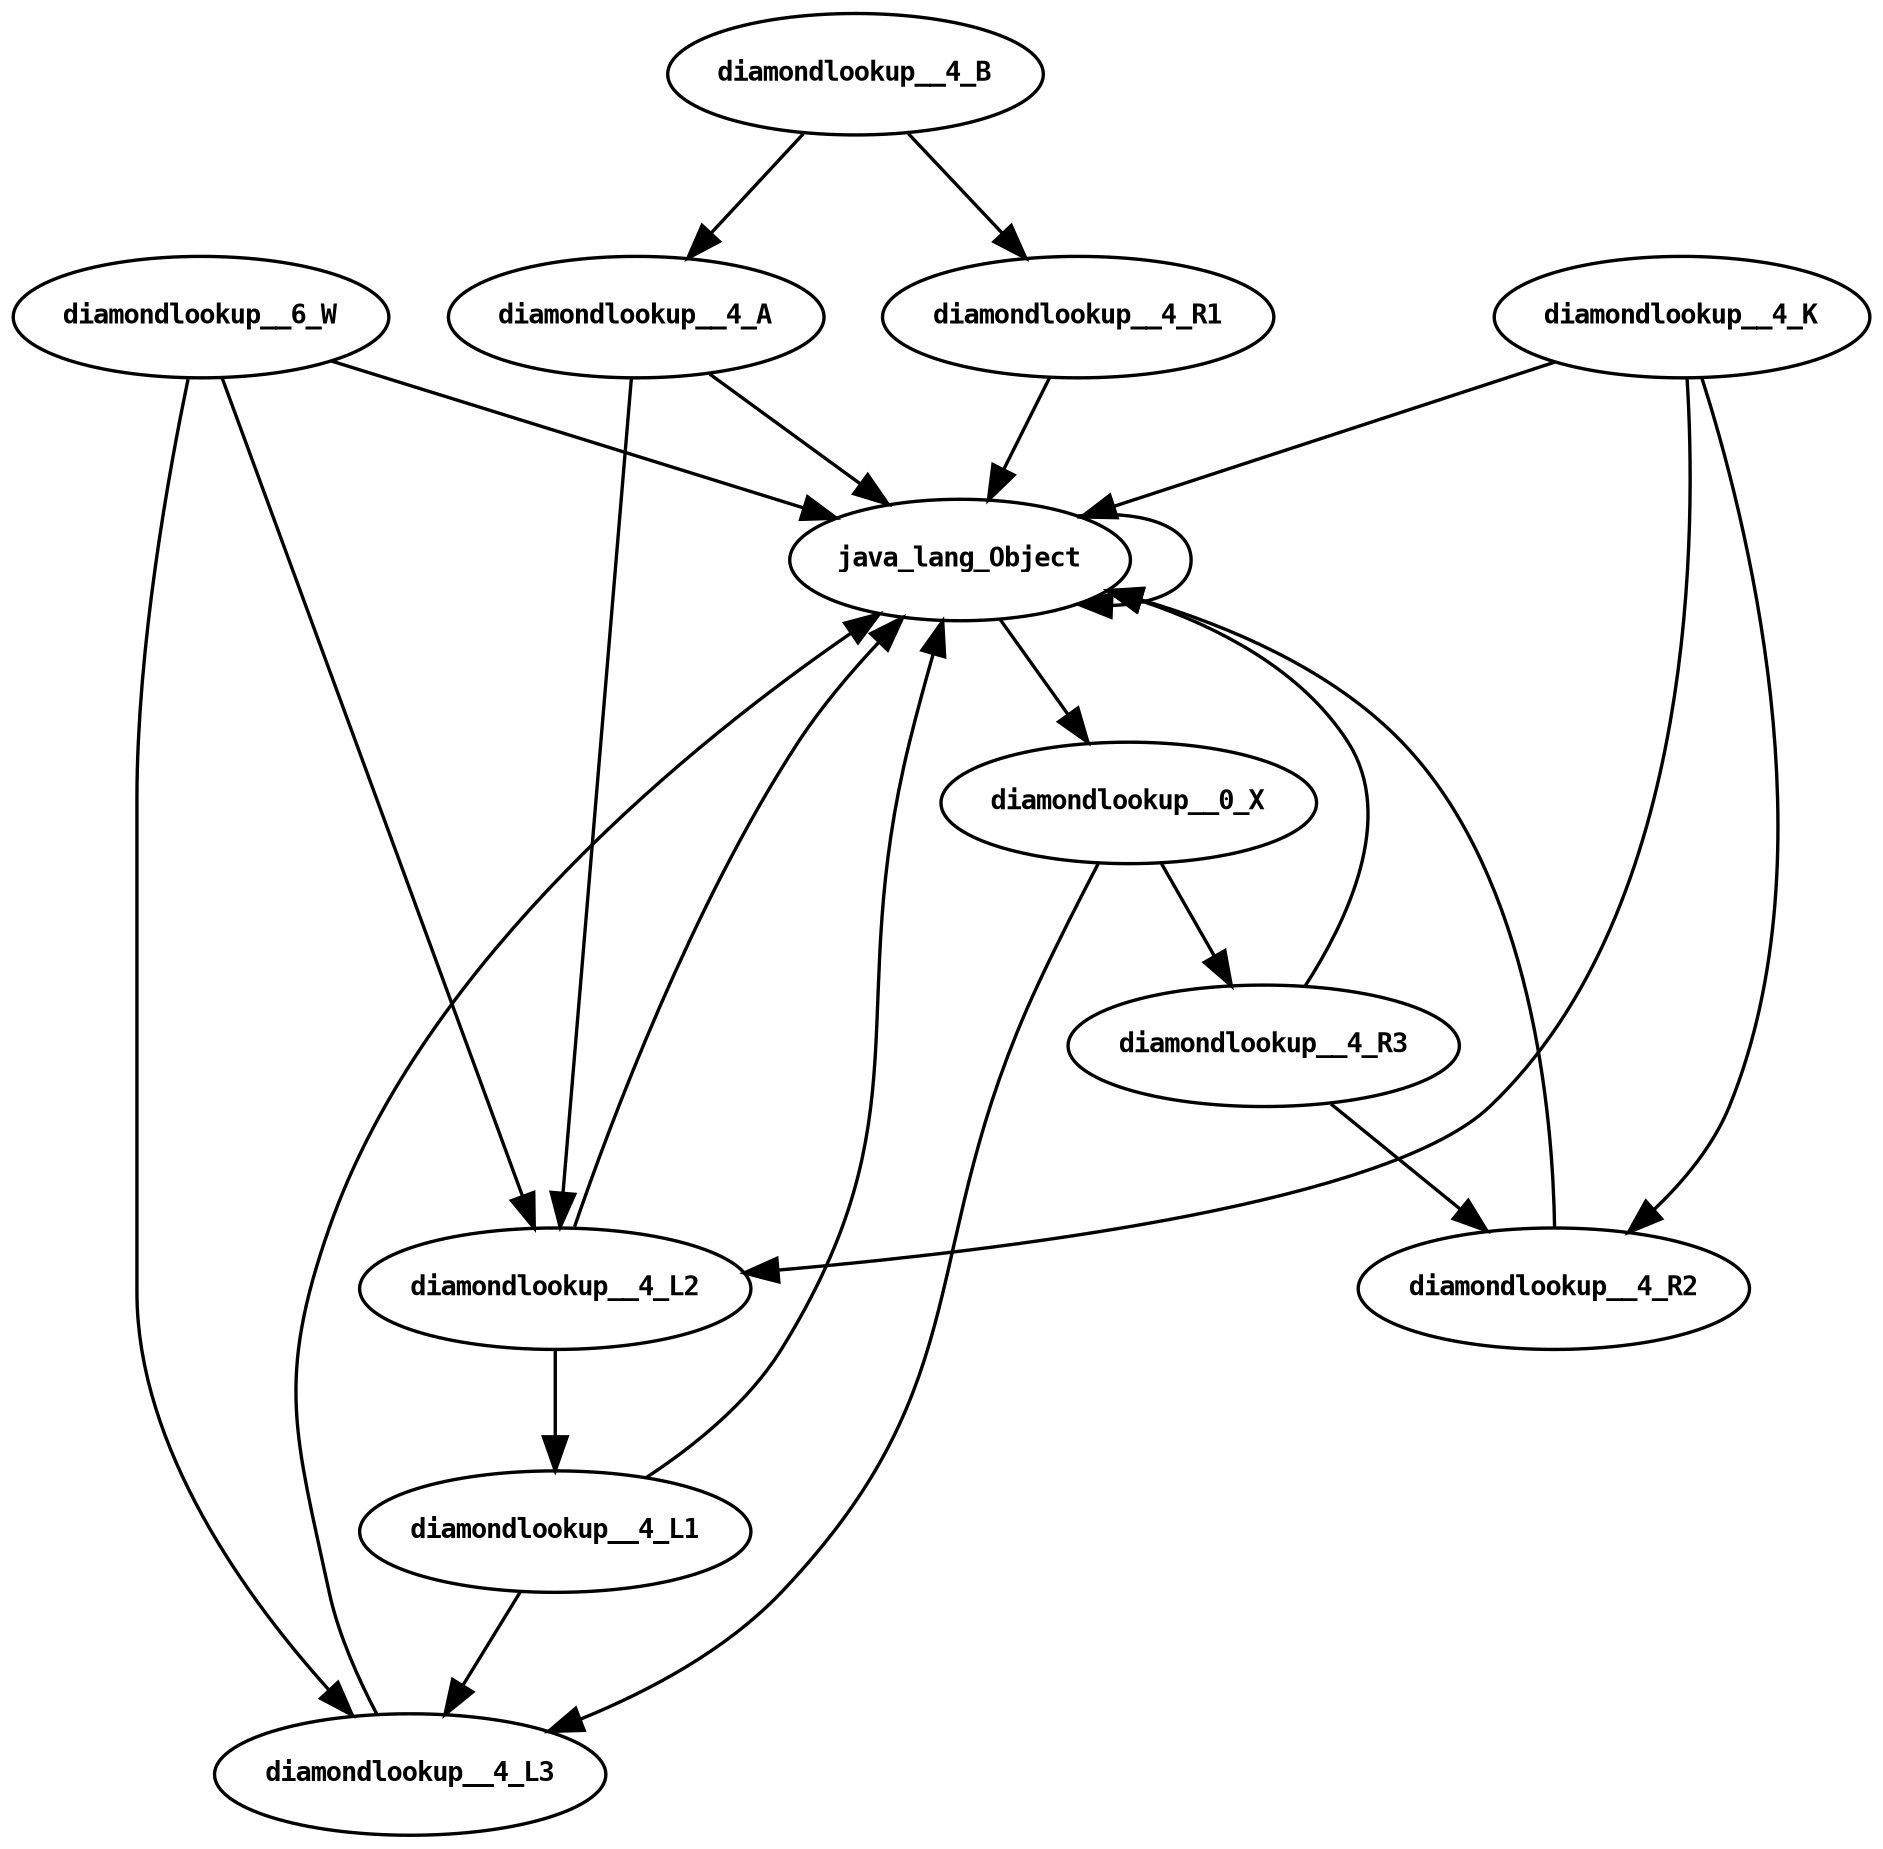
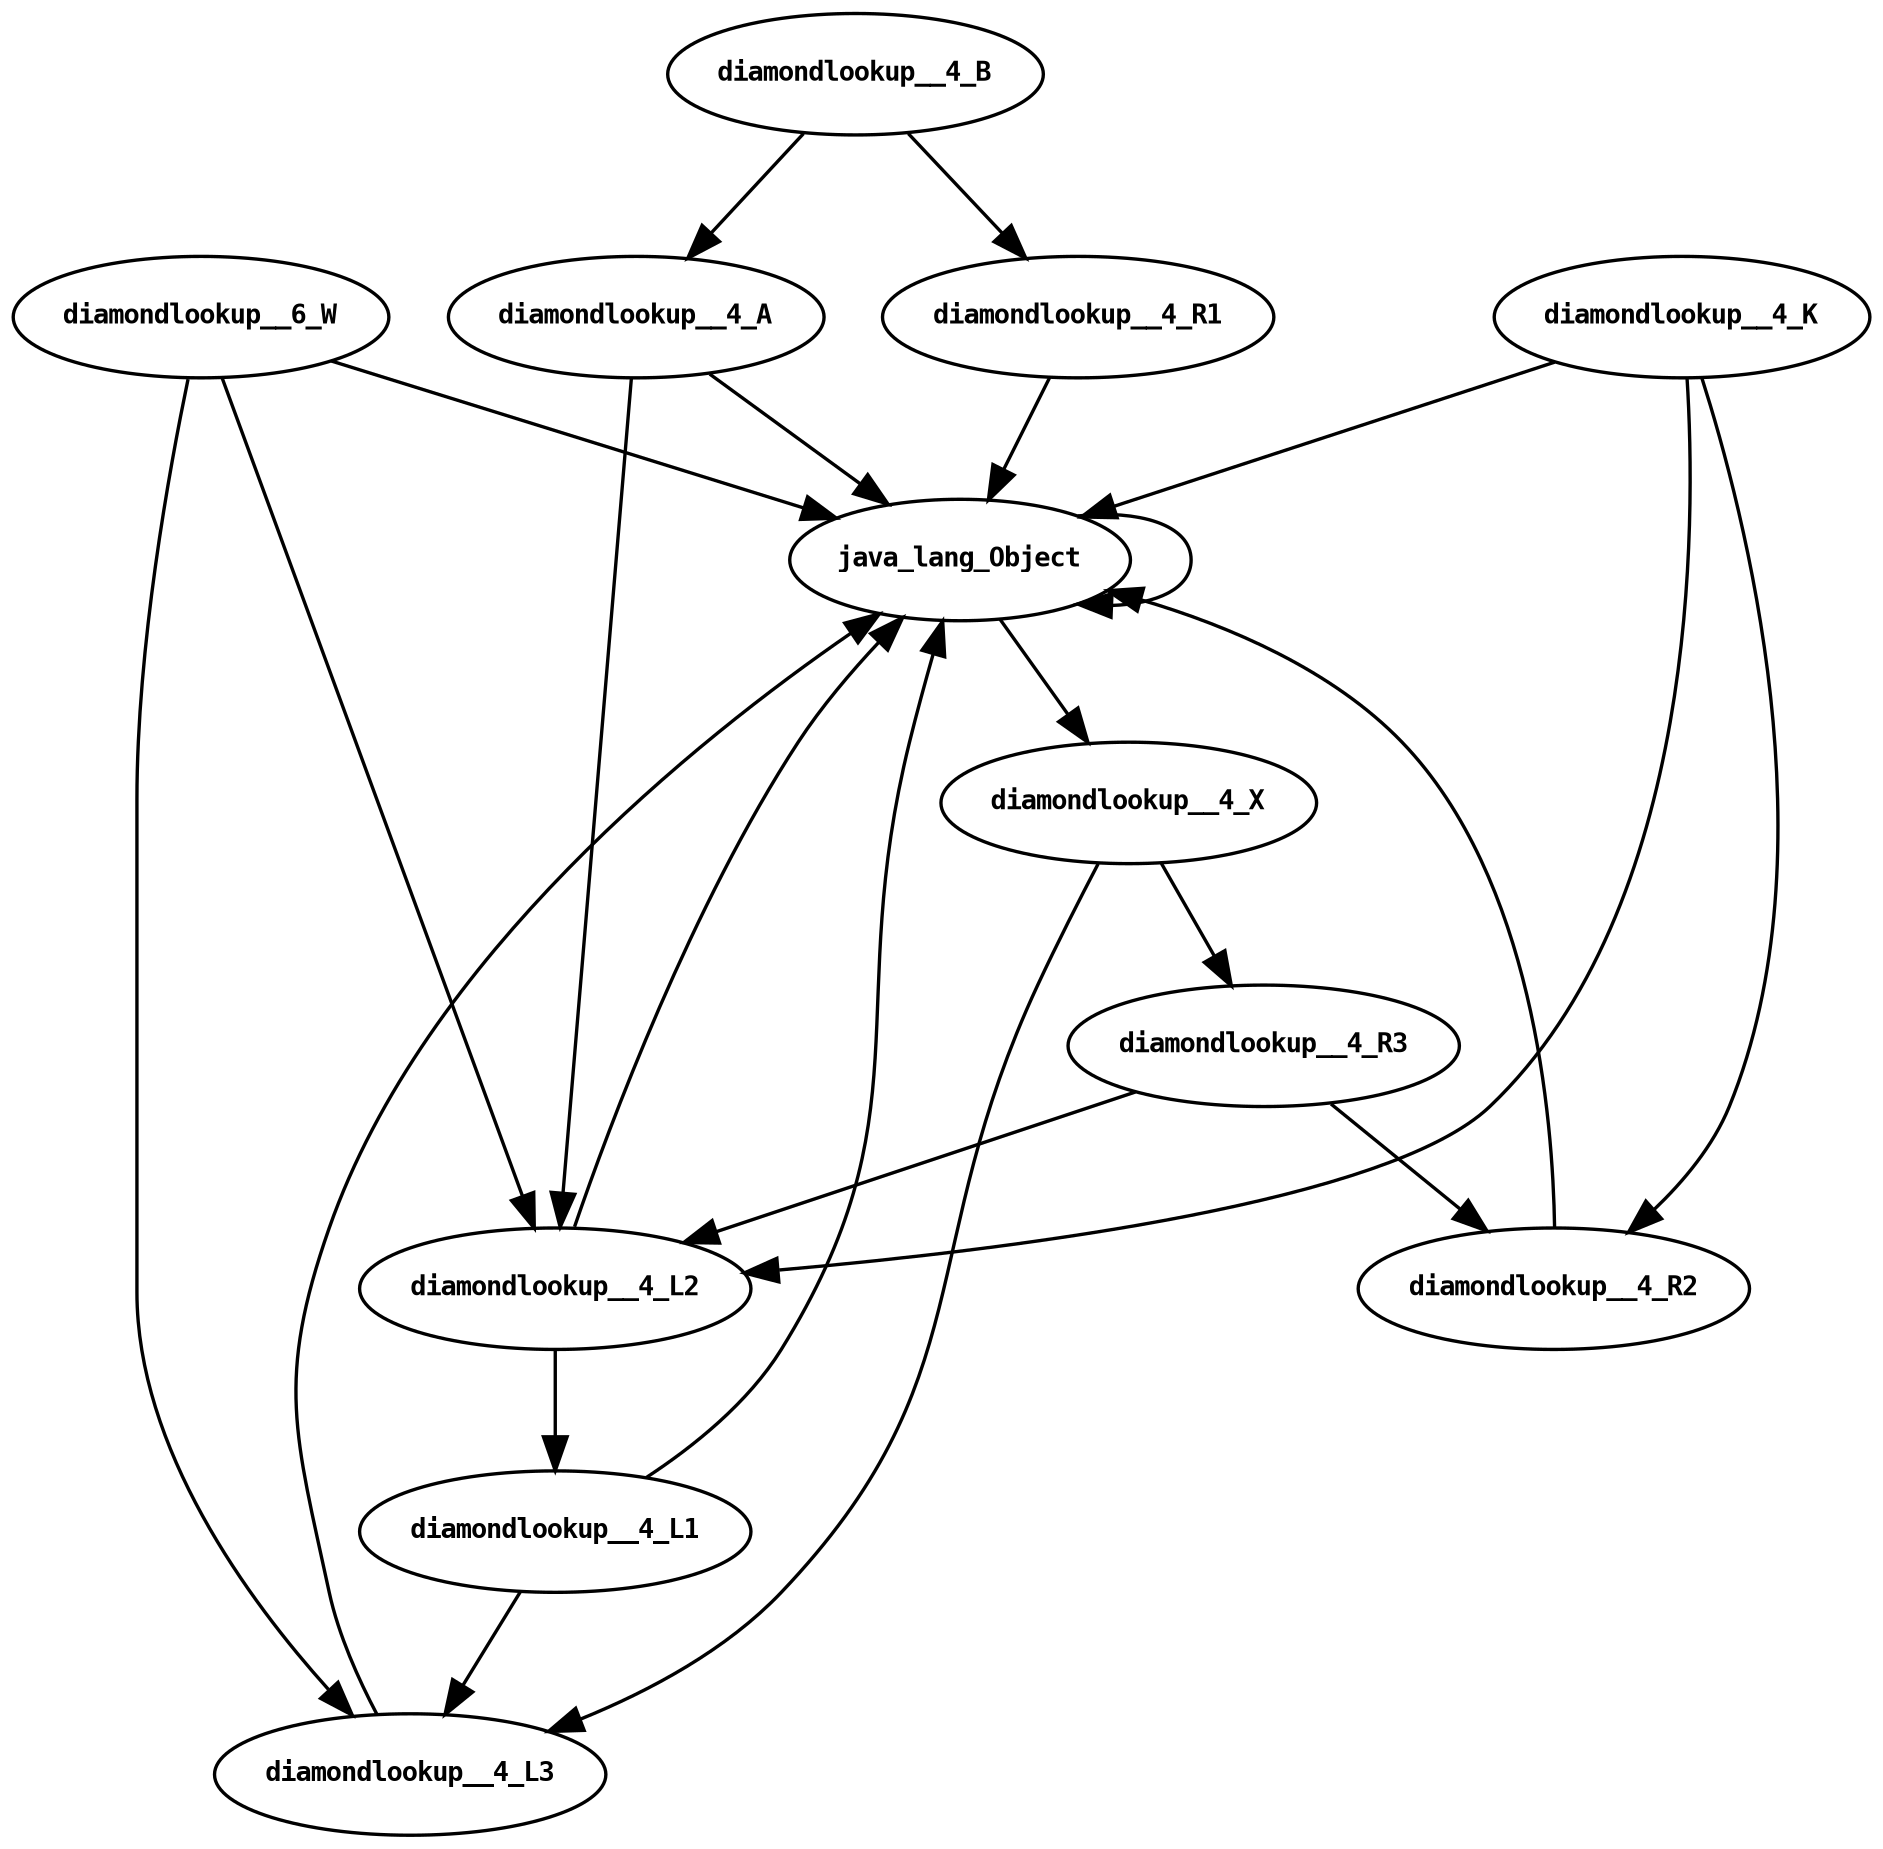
edge "diamondlookup__4_R3" -> "java_lang_Object": now "diamondlookup__4_R3" -> "diamondlookup__4_L2"
node "diamondlookup__0_X": label "diamondlookup__0_X" -> "diamondlookup__4_X"
